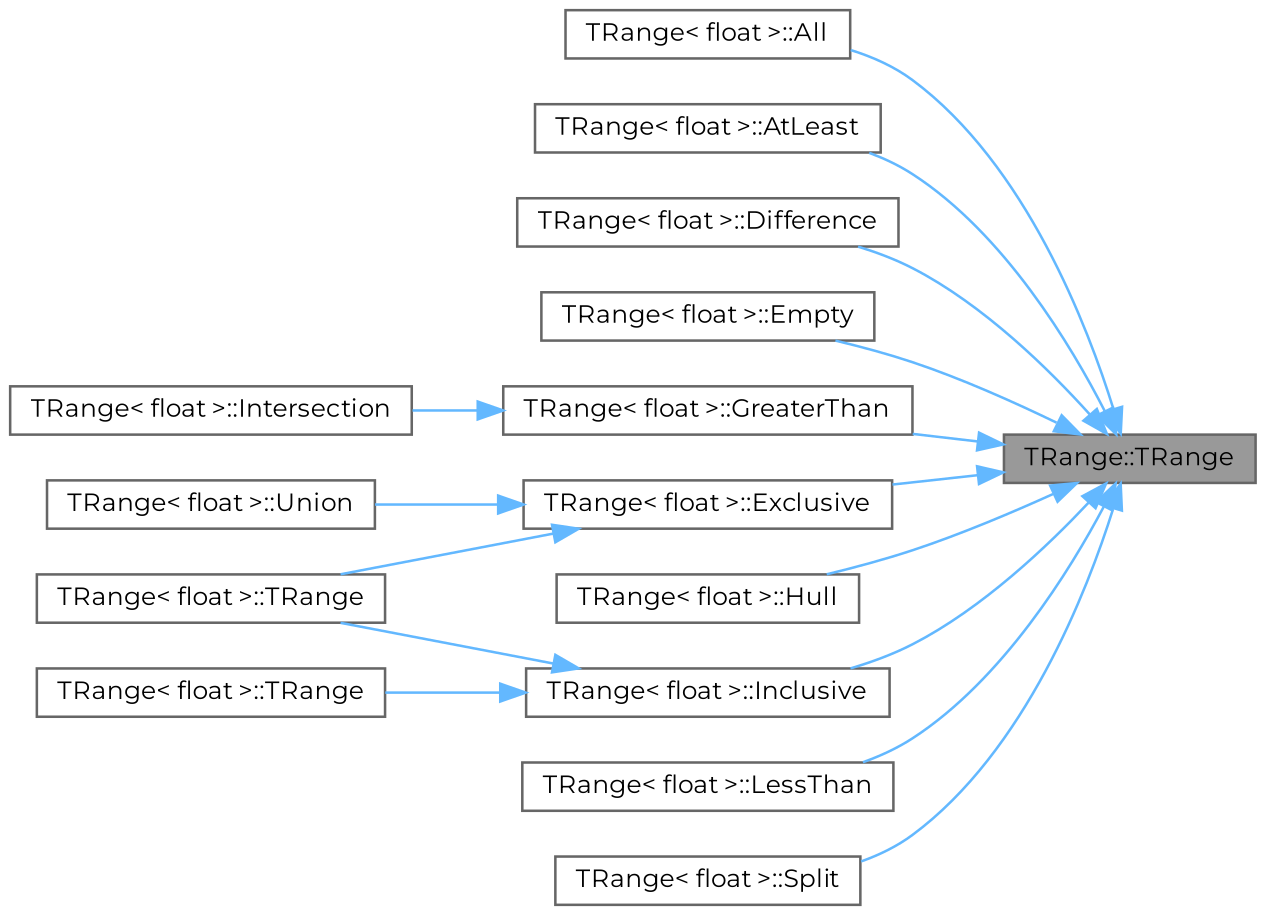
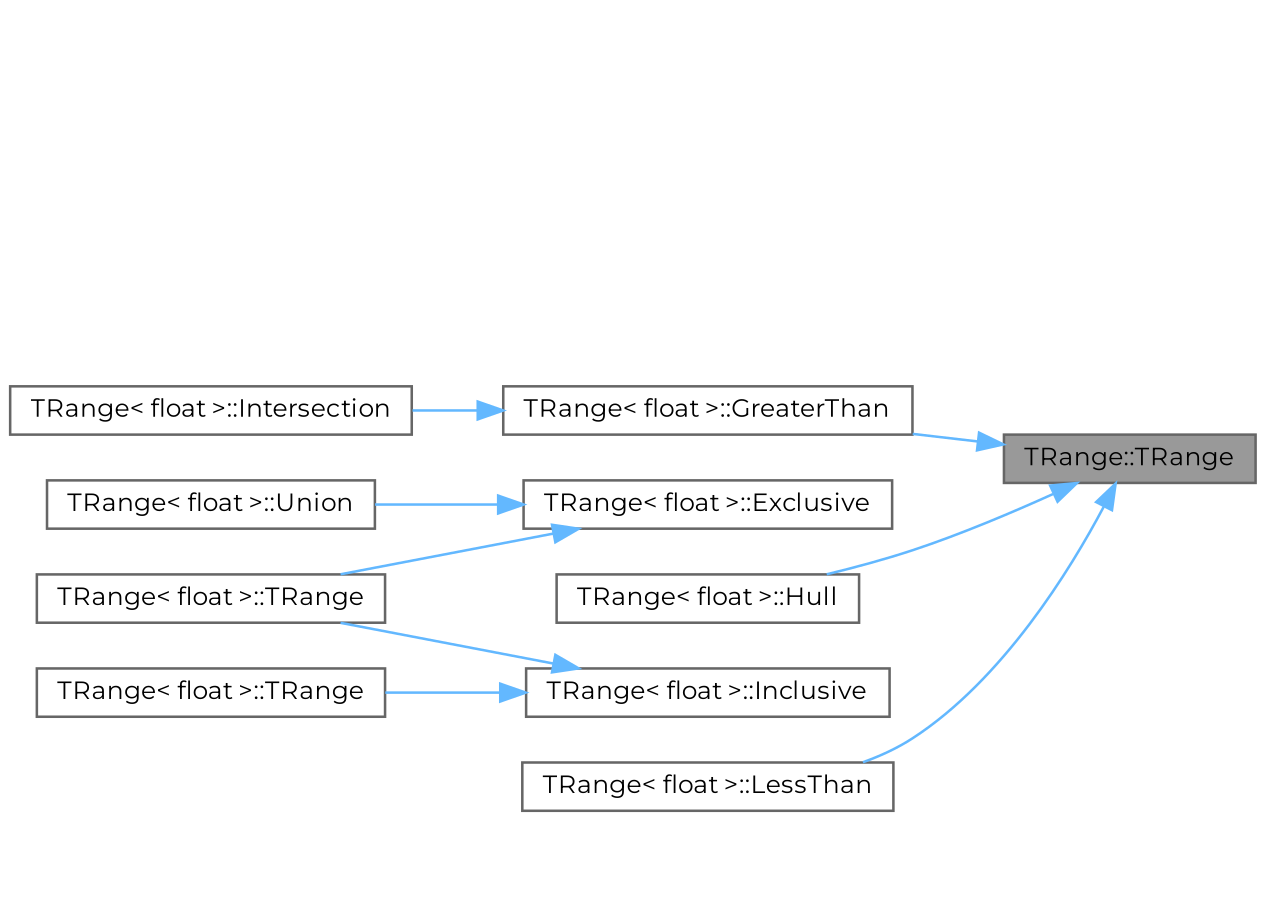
node "TRange< float >::All": removed
node "TRange< float >::AtLeast": removed
node "TRange< float >::Difference": removed
node "TRange< float >::Empty": removed
edge "TRange< float >::Exclusive" -> "TRange::TRange": removed
edge "TRange< float >::Inclusive" -> "TRange::TRange": removed
node "TRange< float >::Split": removed
